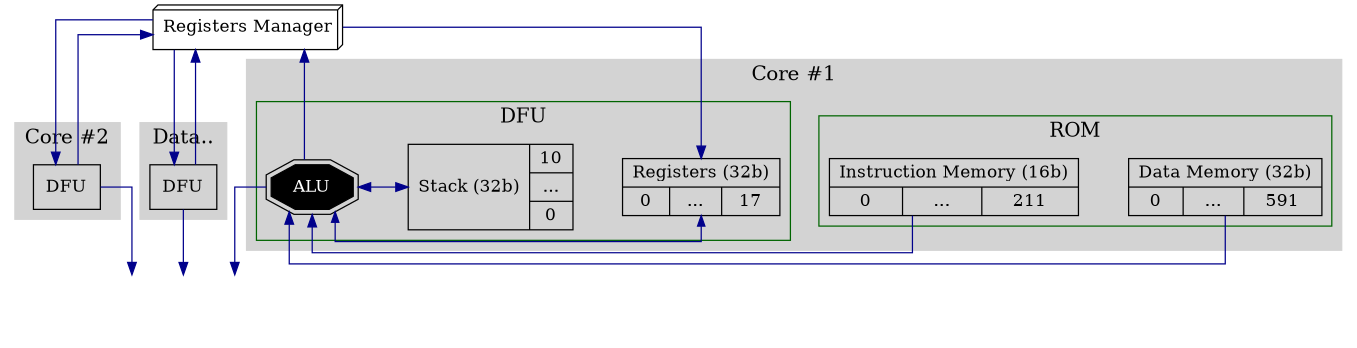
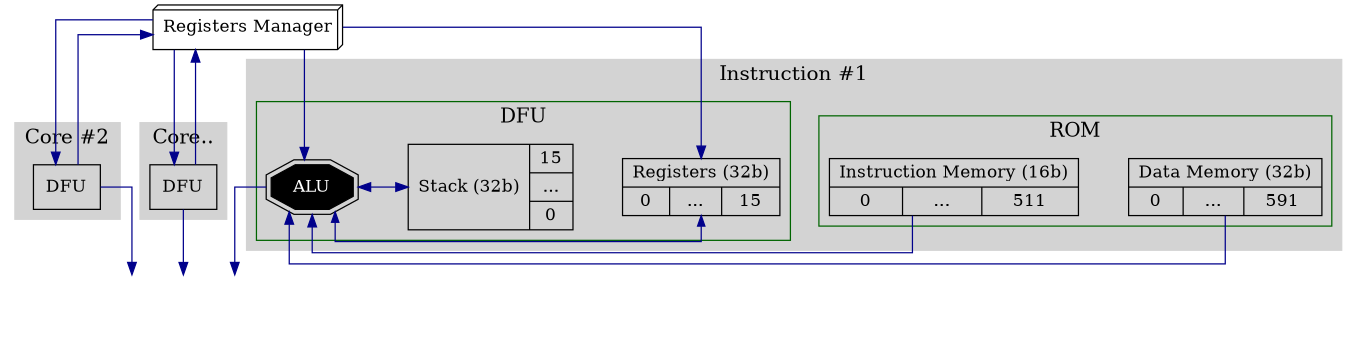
cluster "Core #1": label "Core #1" -> "Instruction #1"
edge "ALU" -> "Registers Manager": reversed
cluster "Data..": label "Data.." -> "Core.."
node "Stack (32b)": text "10" -> "15"
node "Registers (32b)": text "17" -> "15"
node "Instruction Memory (16b)": text "211" -> "511"
